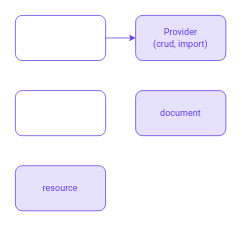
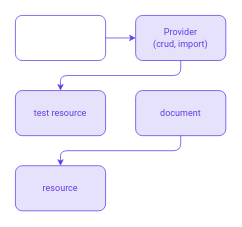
edge "Provider (crud, import)" -> "test resource": added
node "test resource": added
edge "document" -> "resource": added
